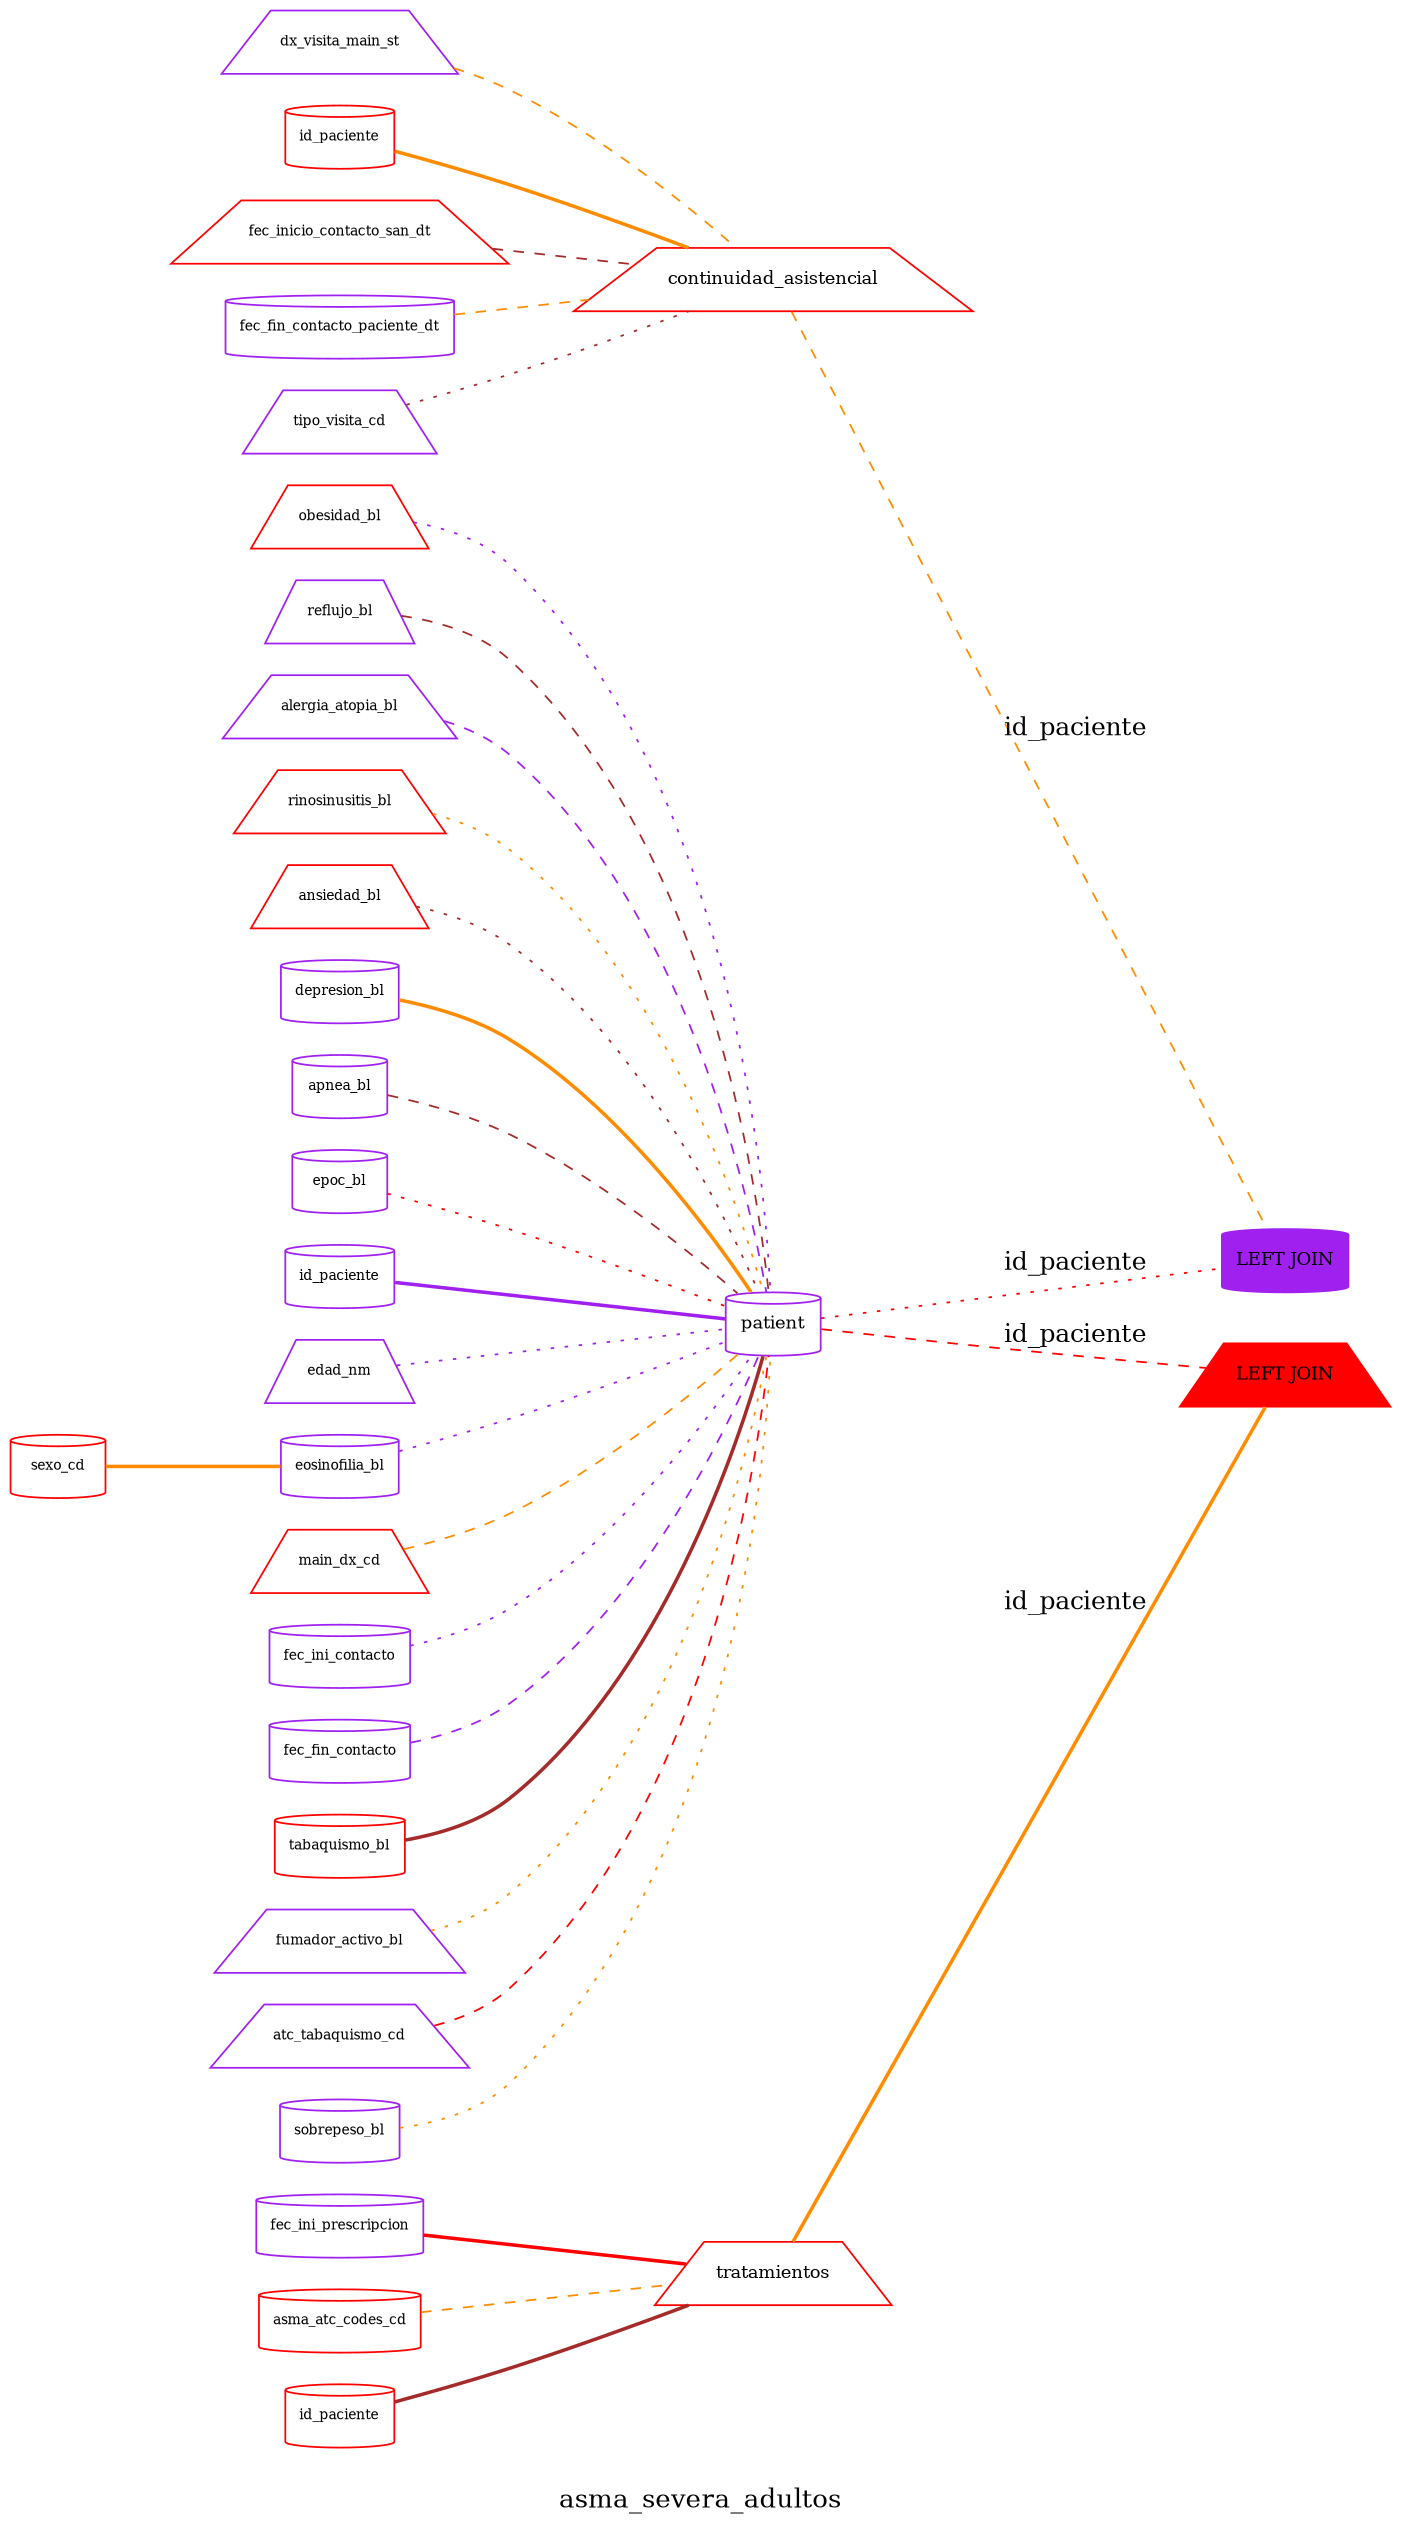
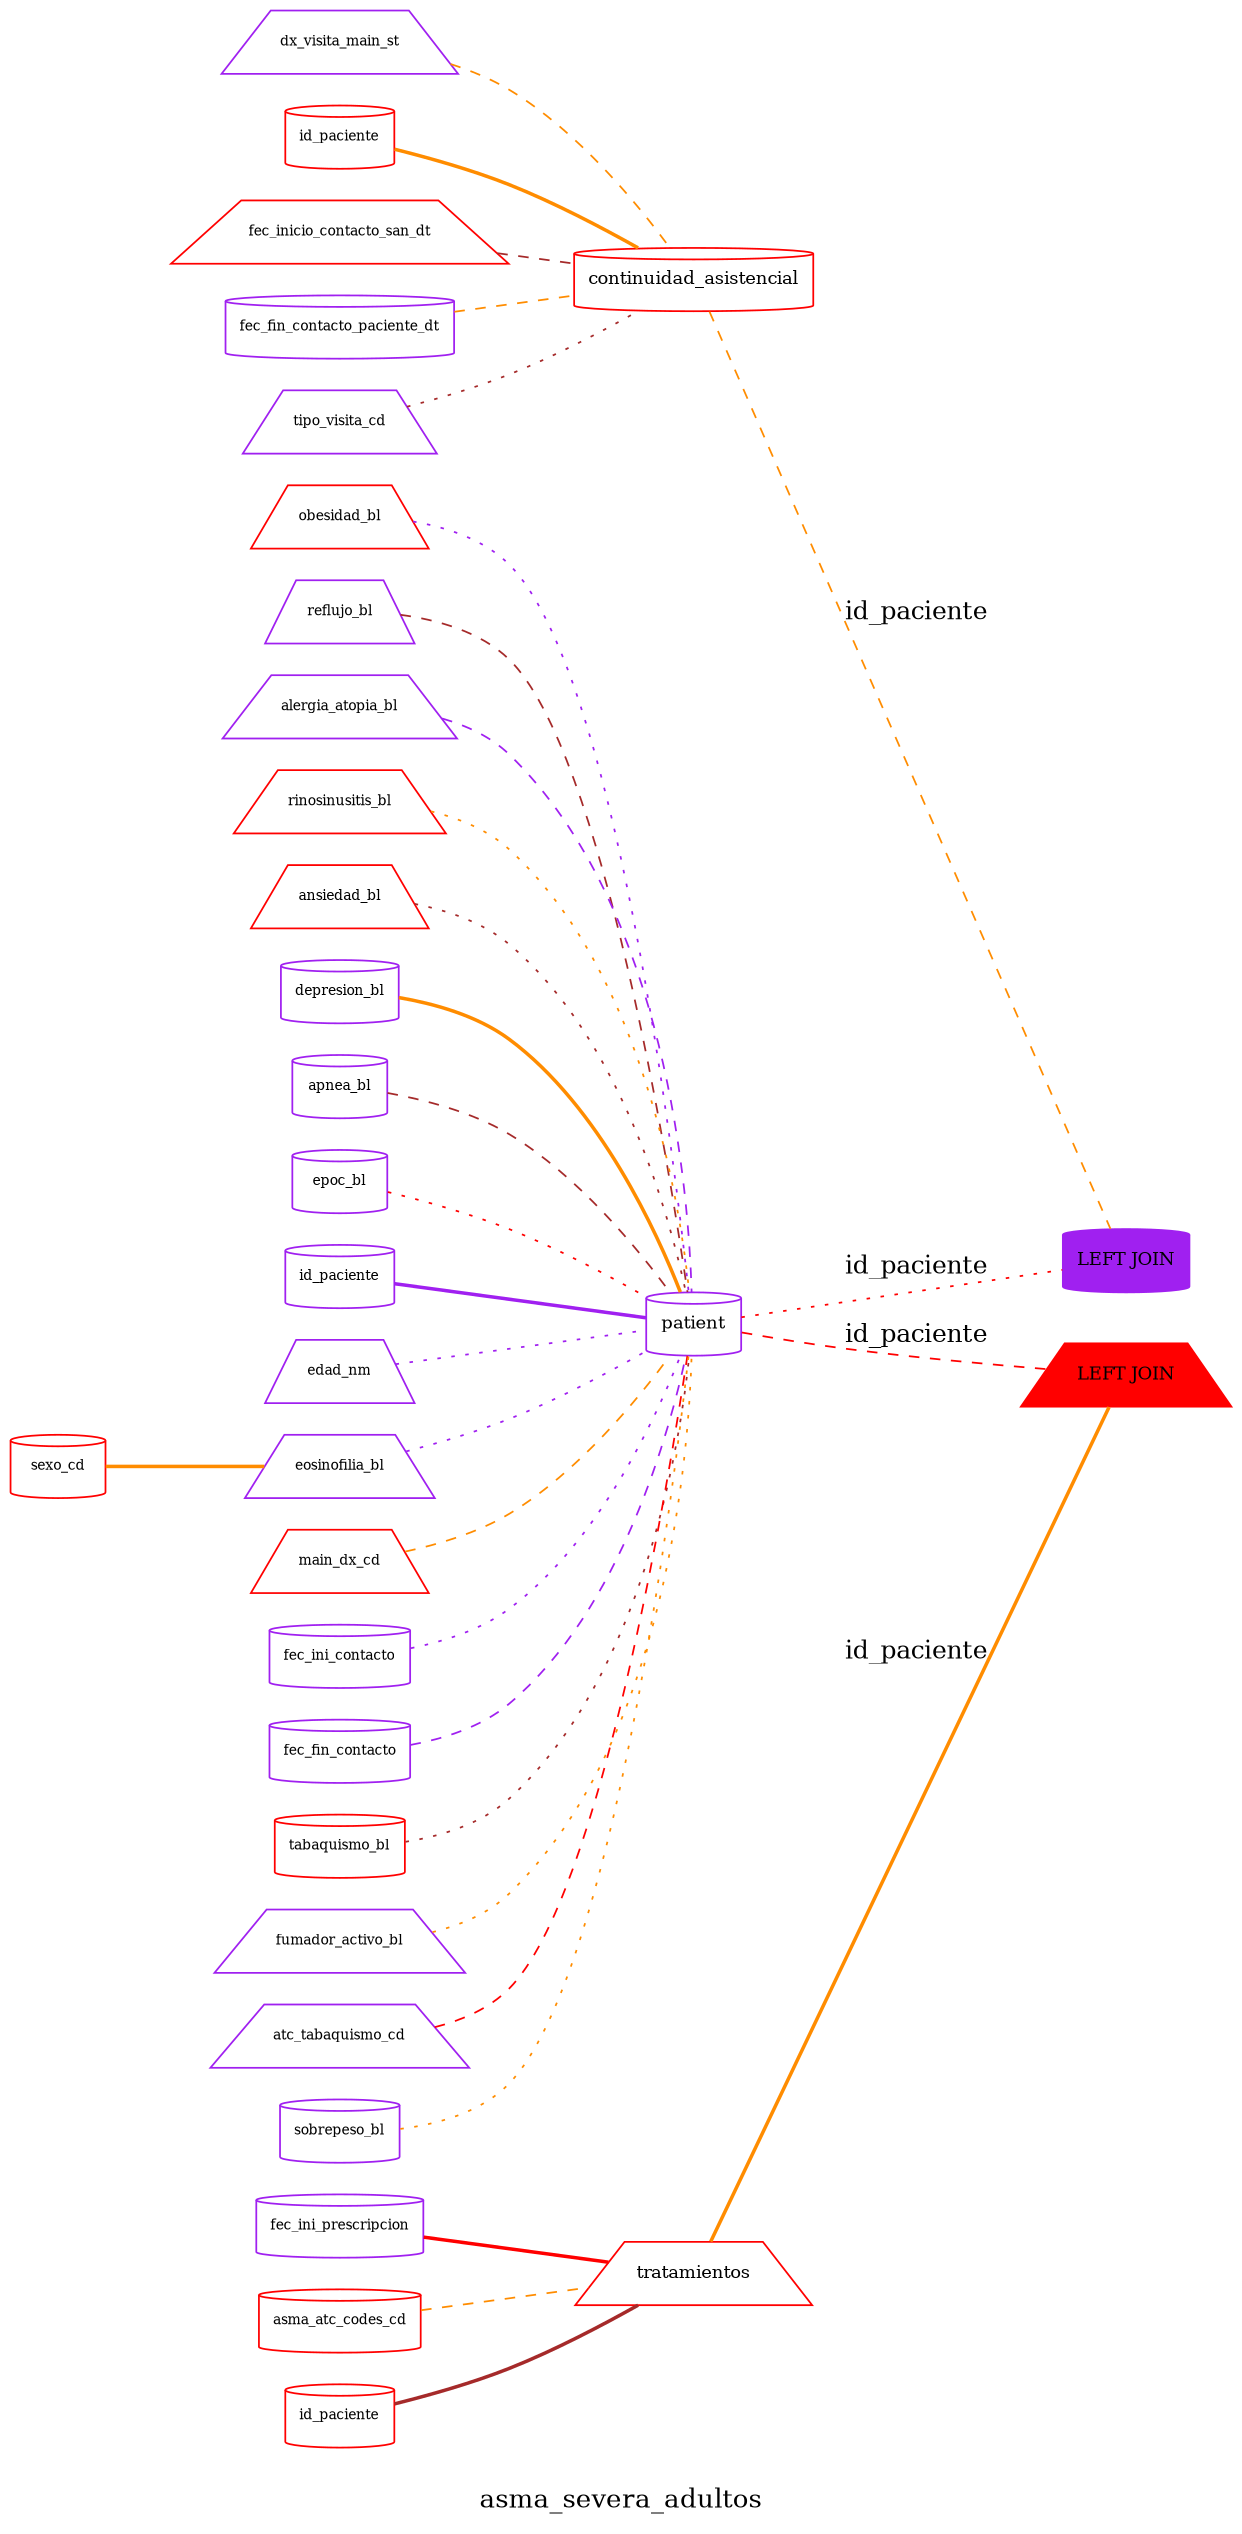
node "continuidad_asistencial": shape trapezium -> cylinder
node "eosinofilia_bl": shape cylinder -> trapezium
edge "patient" -- "tabaquismo_bl": style bold -> dotted
